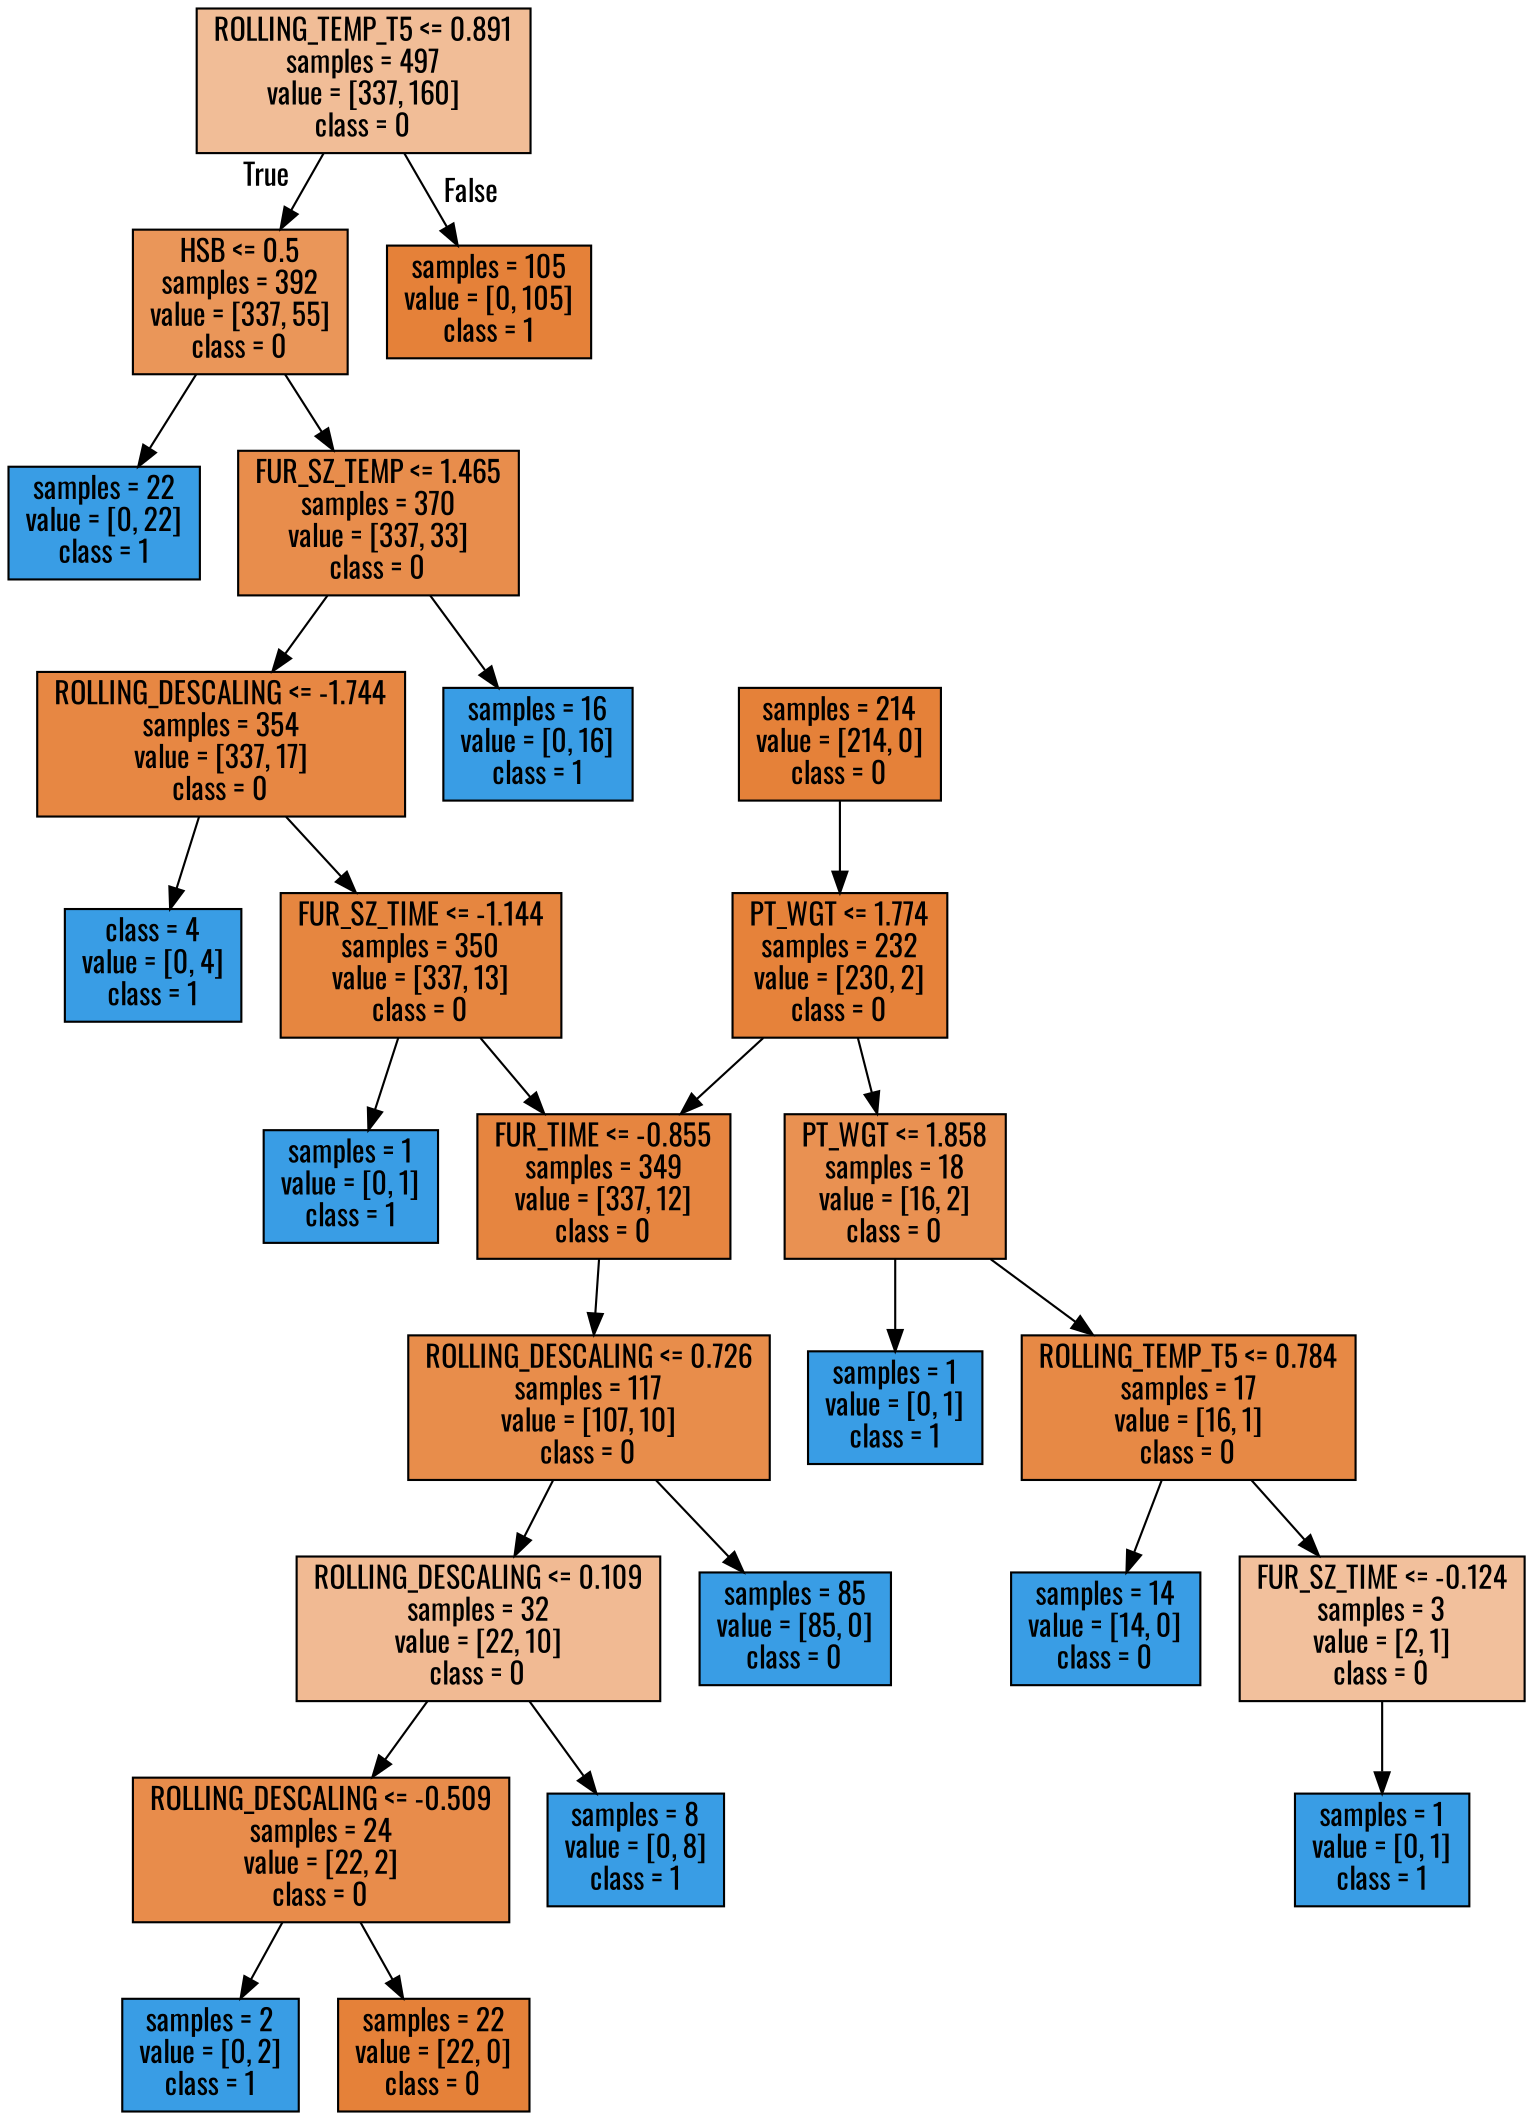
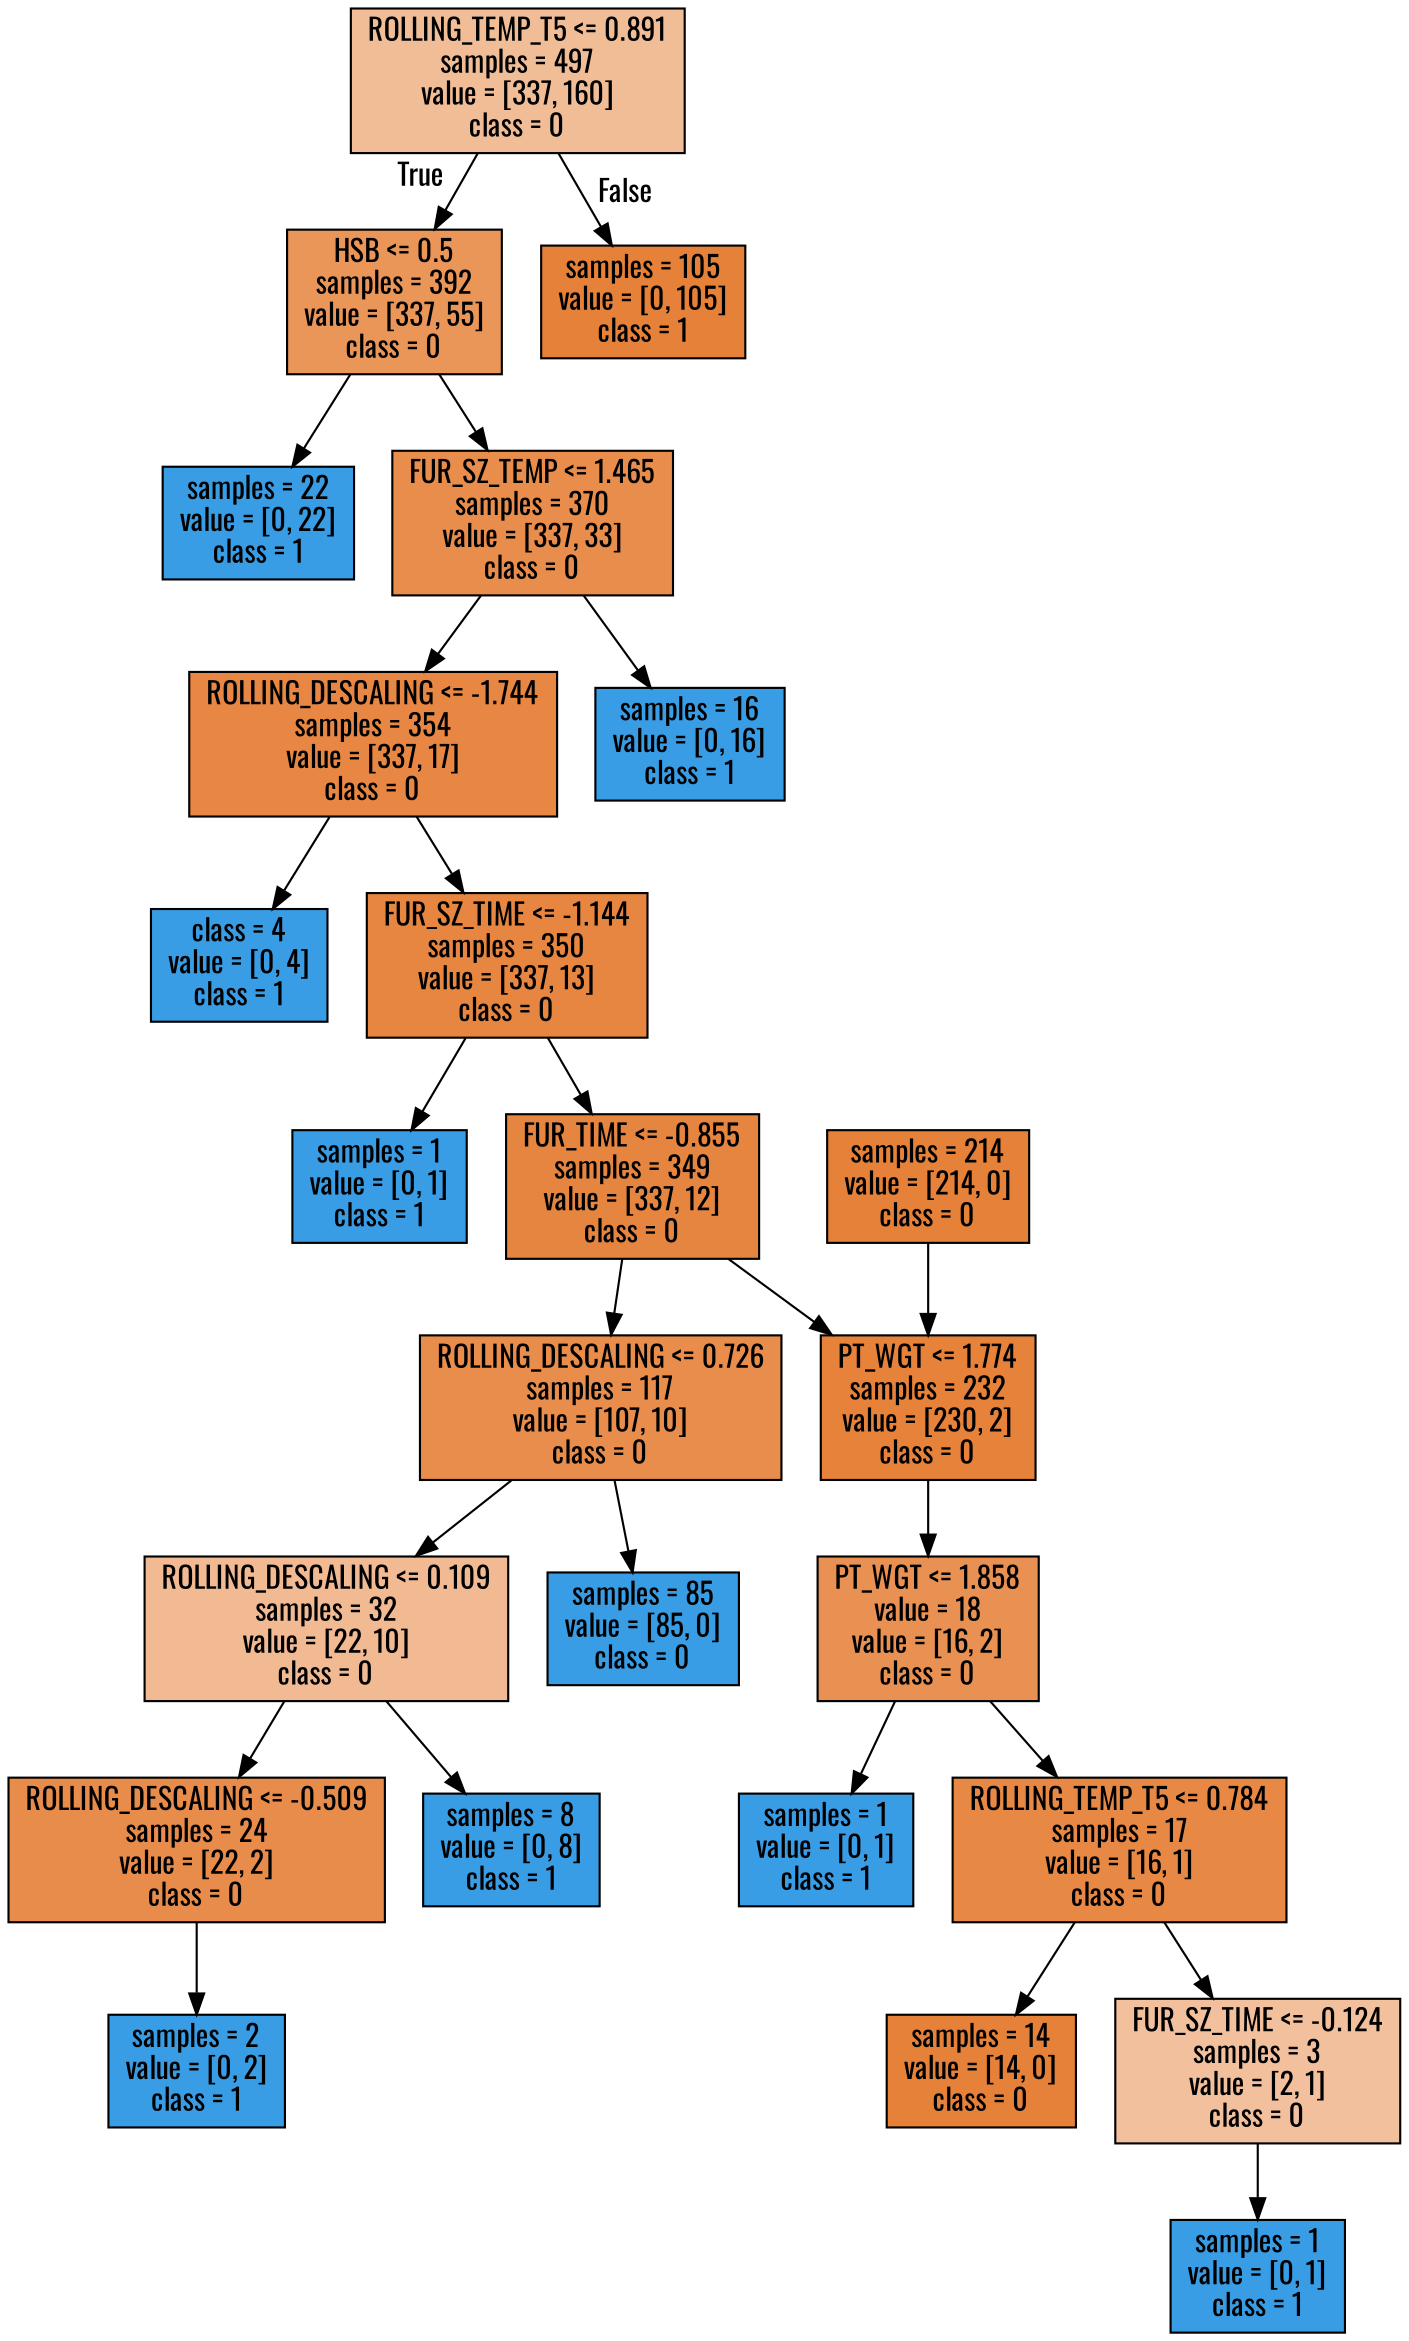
edge "PT_WGT <= 1.774 samples = 232 value = [230, 2] class = 0" -> "FUR_TIME <= -0.855 samples = 349 value = [337, 12] class = 0": reversed
node "PT_WGT <= 1.858 samples = 18 value = [16, 2] class = 0": label "PT_WGT <= 1.858 samples = 18 value = [16, 2] class = 0" -> "PT_WGT <= 1.858 value = 18 value = [16, 2] class = 0"
node "samples = 14 value = [14, 0] class = 0": fillcolor #399de5ff -> #e58139ff
node "samples = 22 value = [22, 0] class = 0": removed
